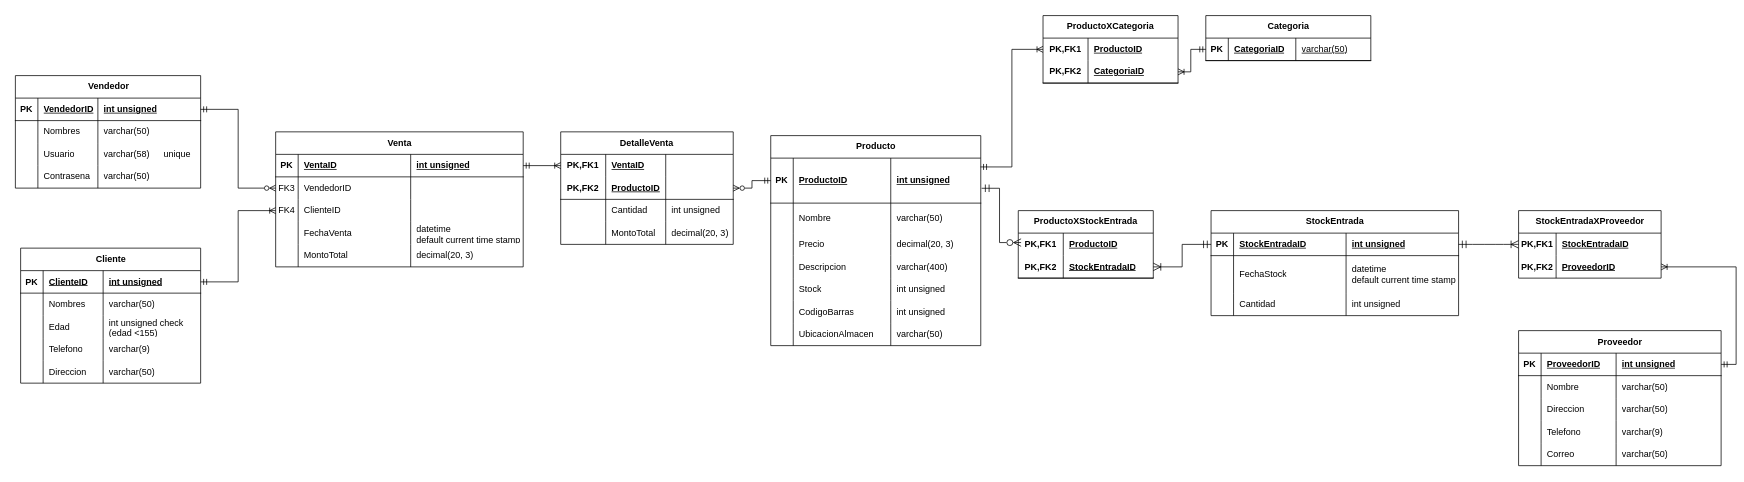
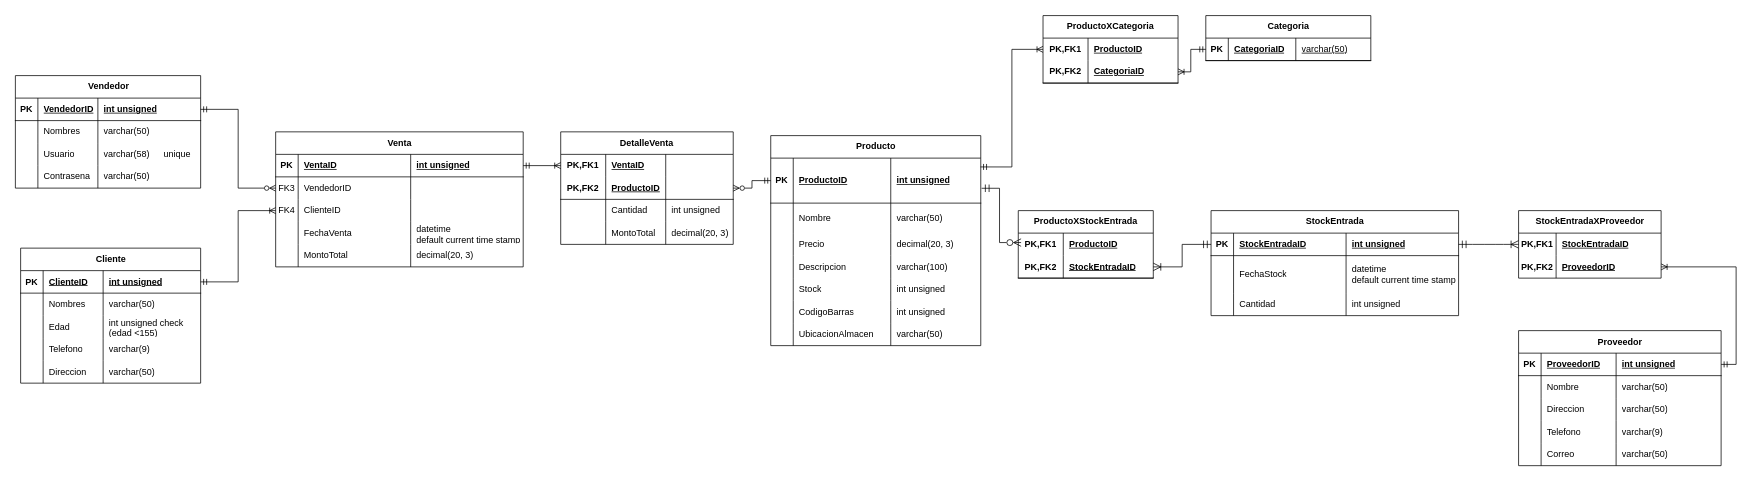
node "varchar(400)": label "varchar(400)" -> "varchar(100)"
